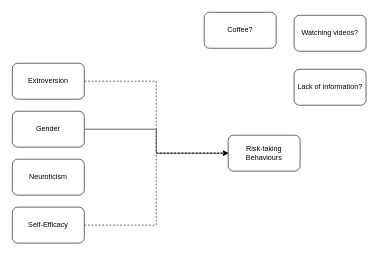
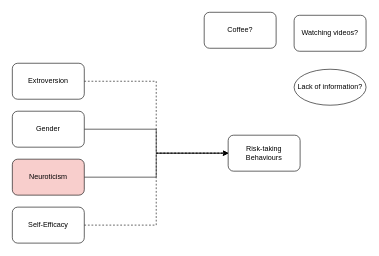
node "Lack of information?": shape rounded rectangle -> ellipse
node "Neuroticism": fillcolor #ffffff -> #f8cecc
edge "Neuroticism" -> "Risk-taking Behaviours": added
